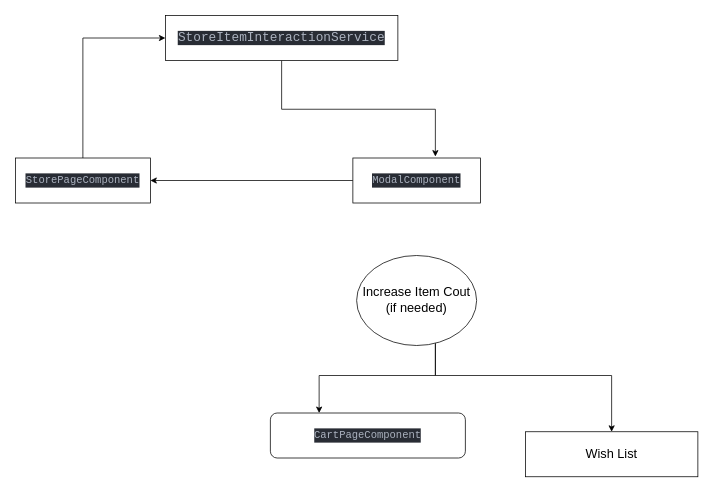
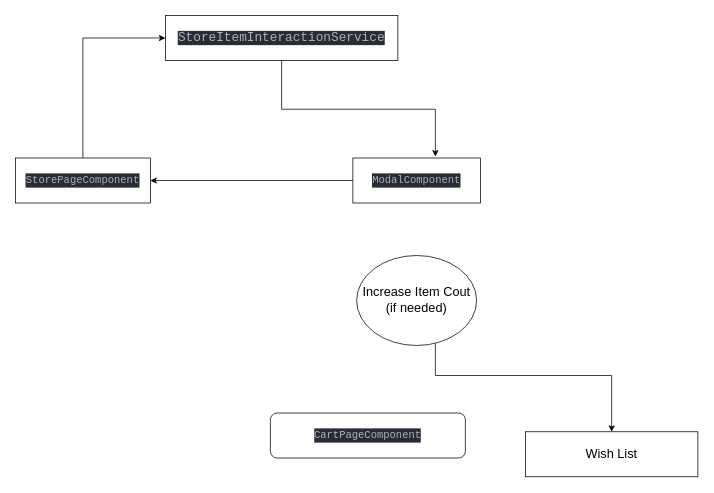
edge "Increase Item Cout (if needed)" -> "CartPageComponent": removed
